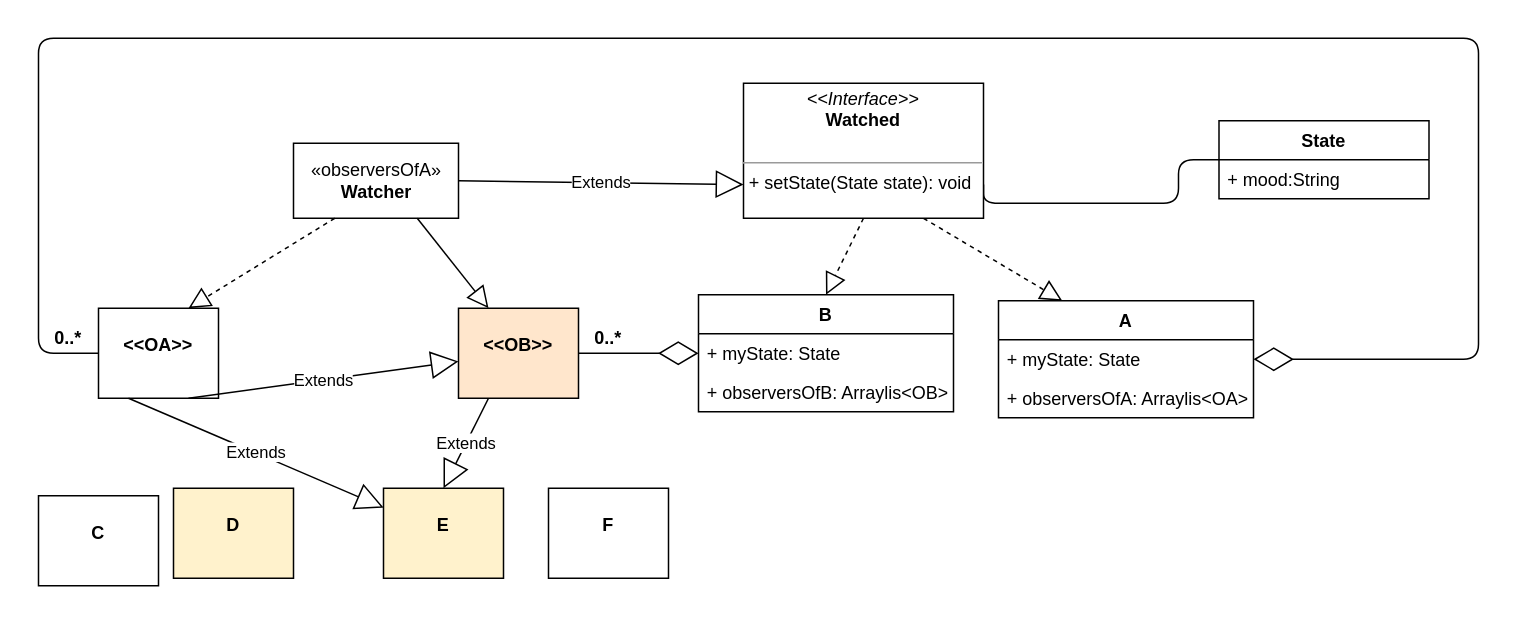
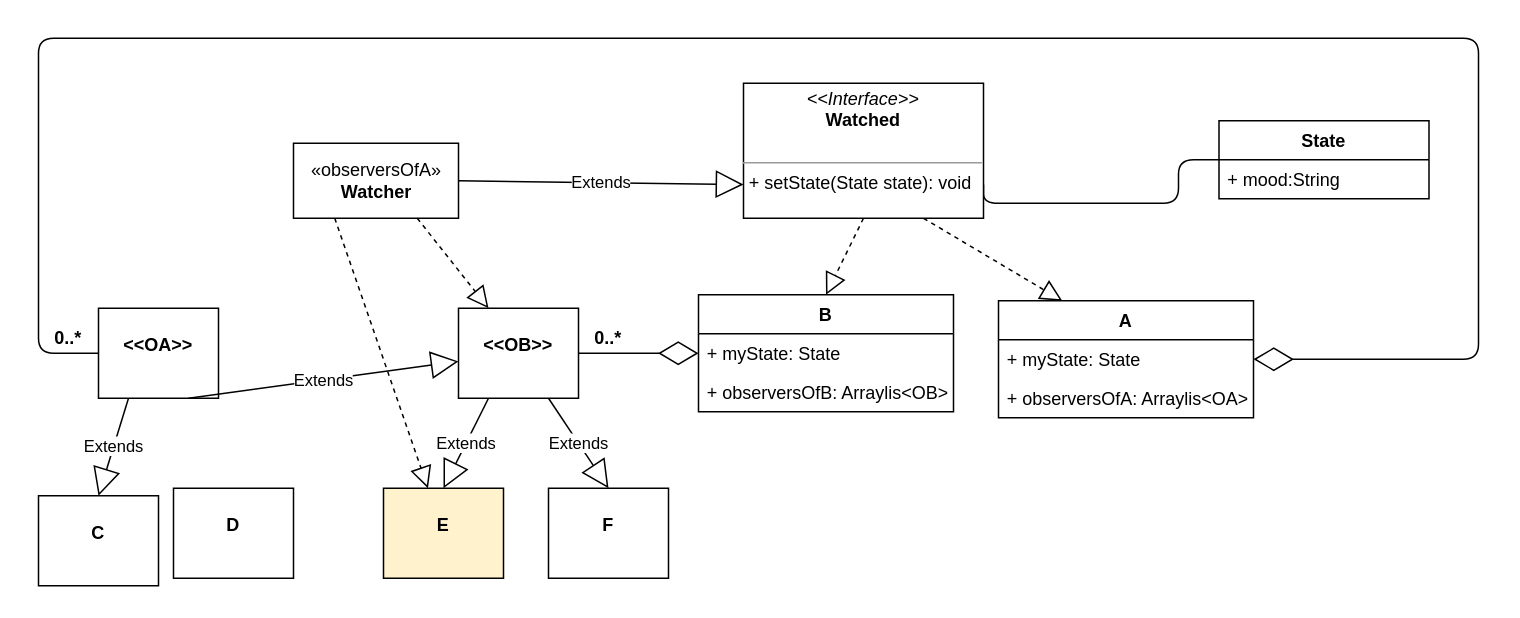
edge "«observersOfA» Watcher" -> "<<OB>>": style solid -> dashed
edge "«observersOfA» Watcher" -> "<<OA>>": now "«observersOfA» Watcher" -> "E"
node "<<OB>>": fillcolor #ffe6cc -> #ffffff
edge "<<OB>>" -> "F": added, label "Extends"
edge "<<OA>>" -> "E": now "<<OA>>" -> "C"
node "D": fillcolor #fff2cc -> #ffffff
